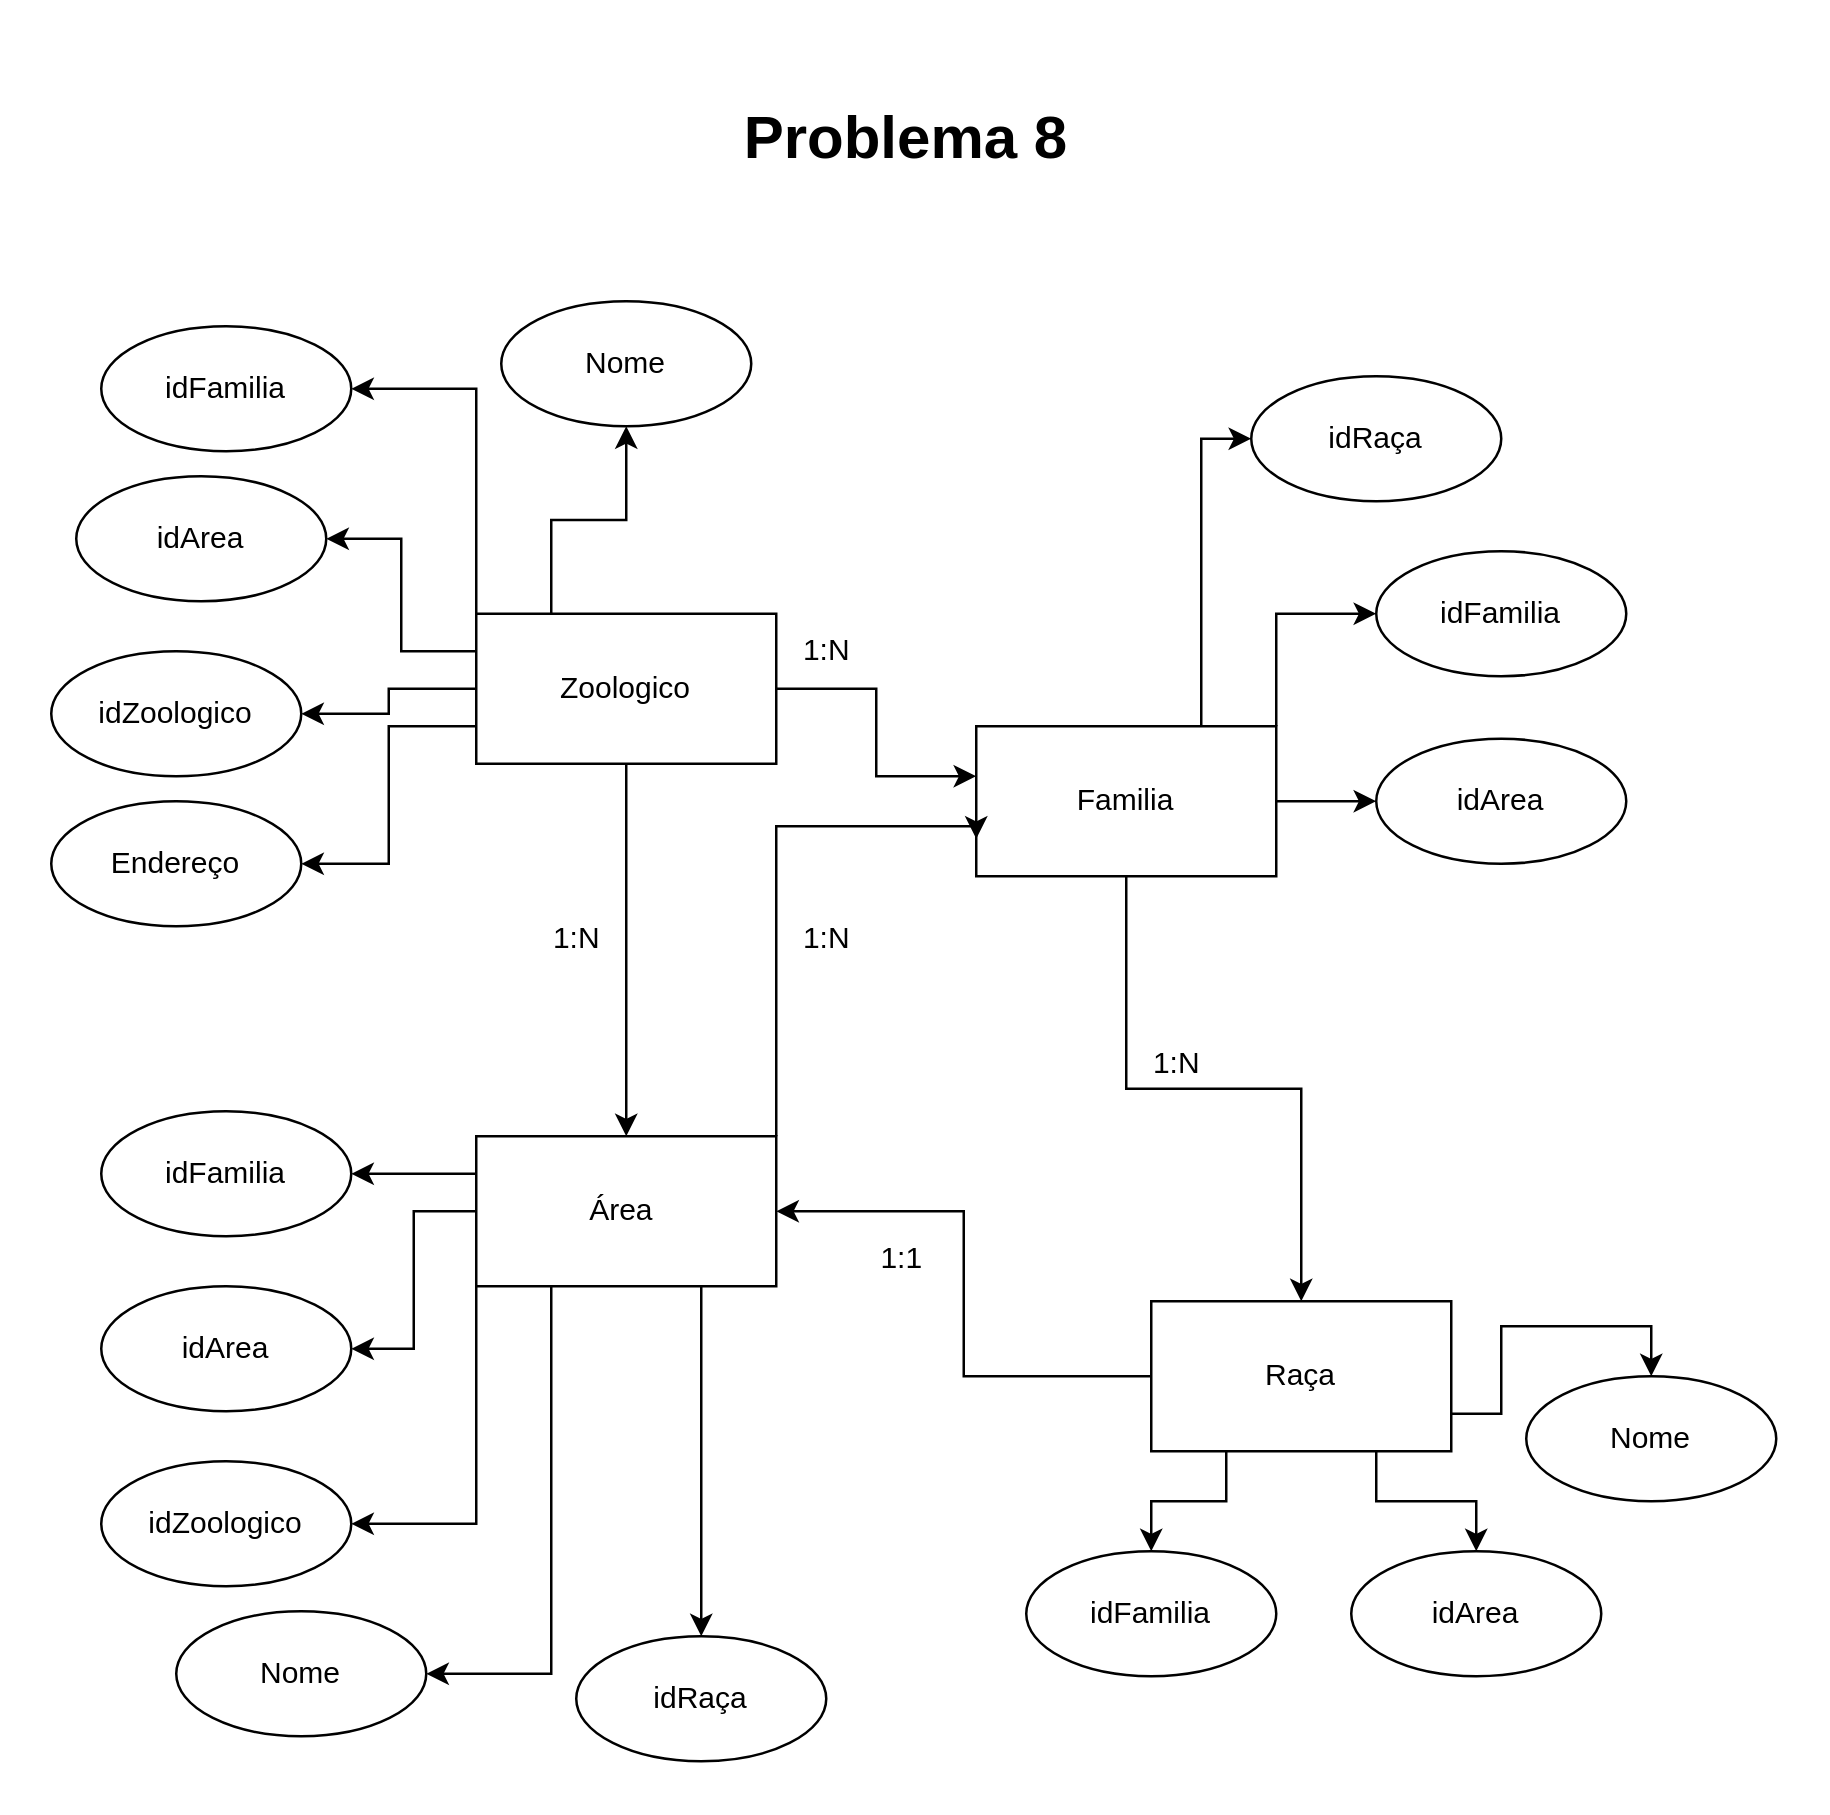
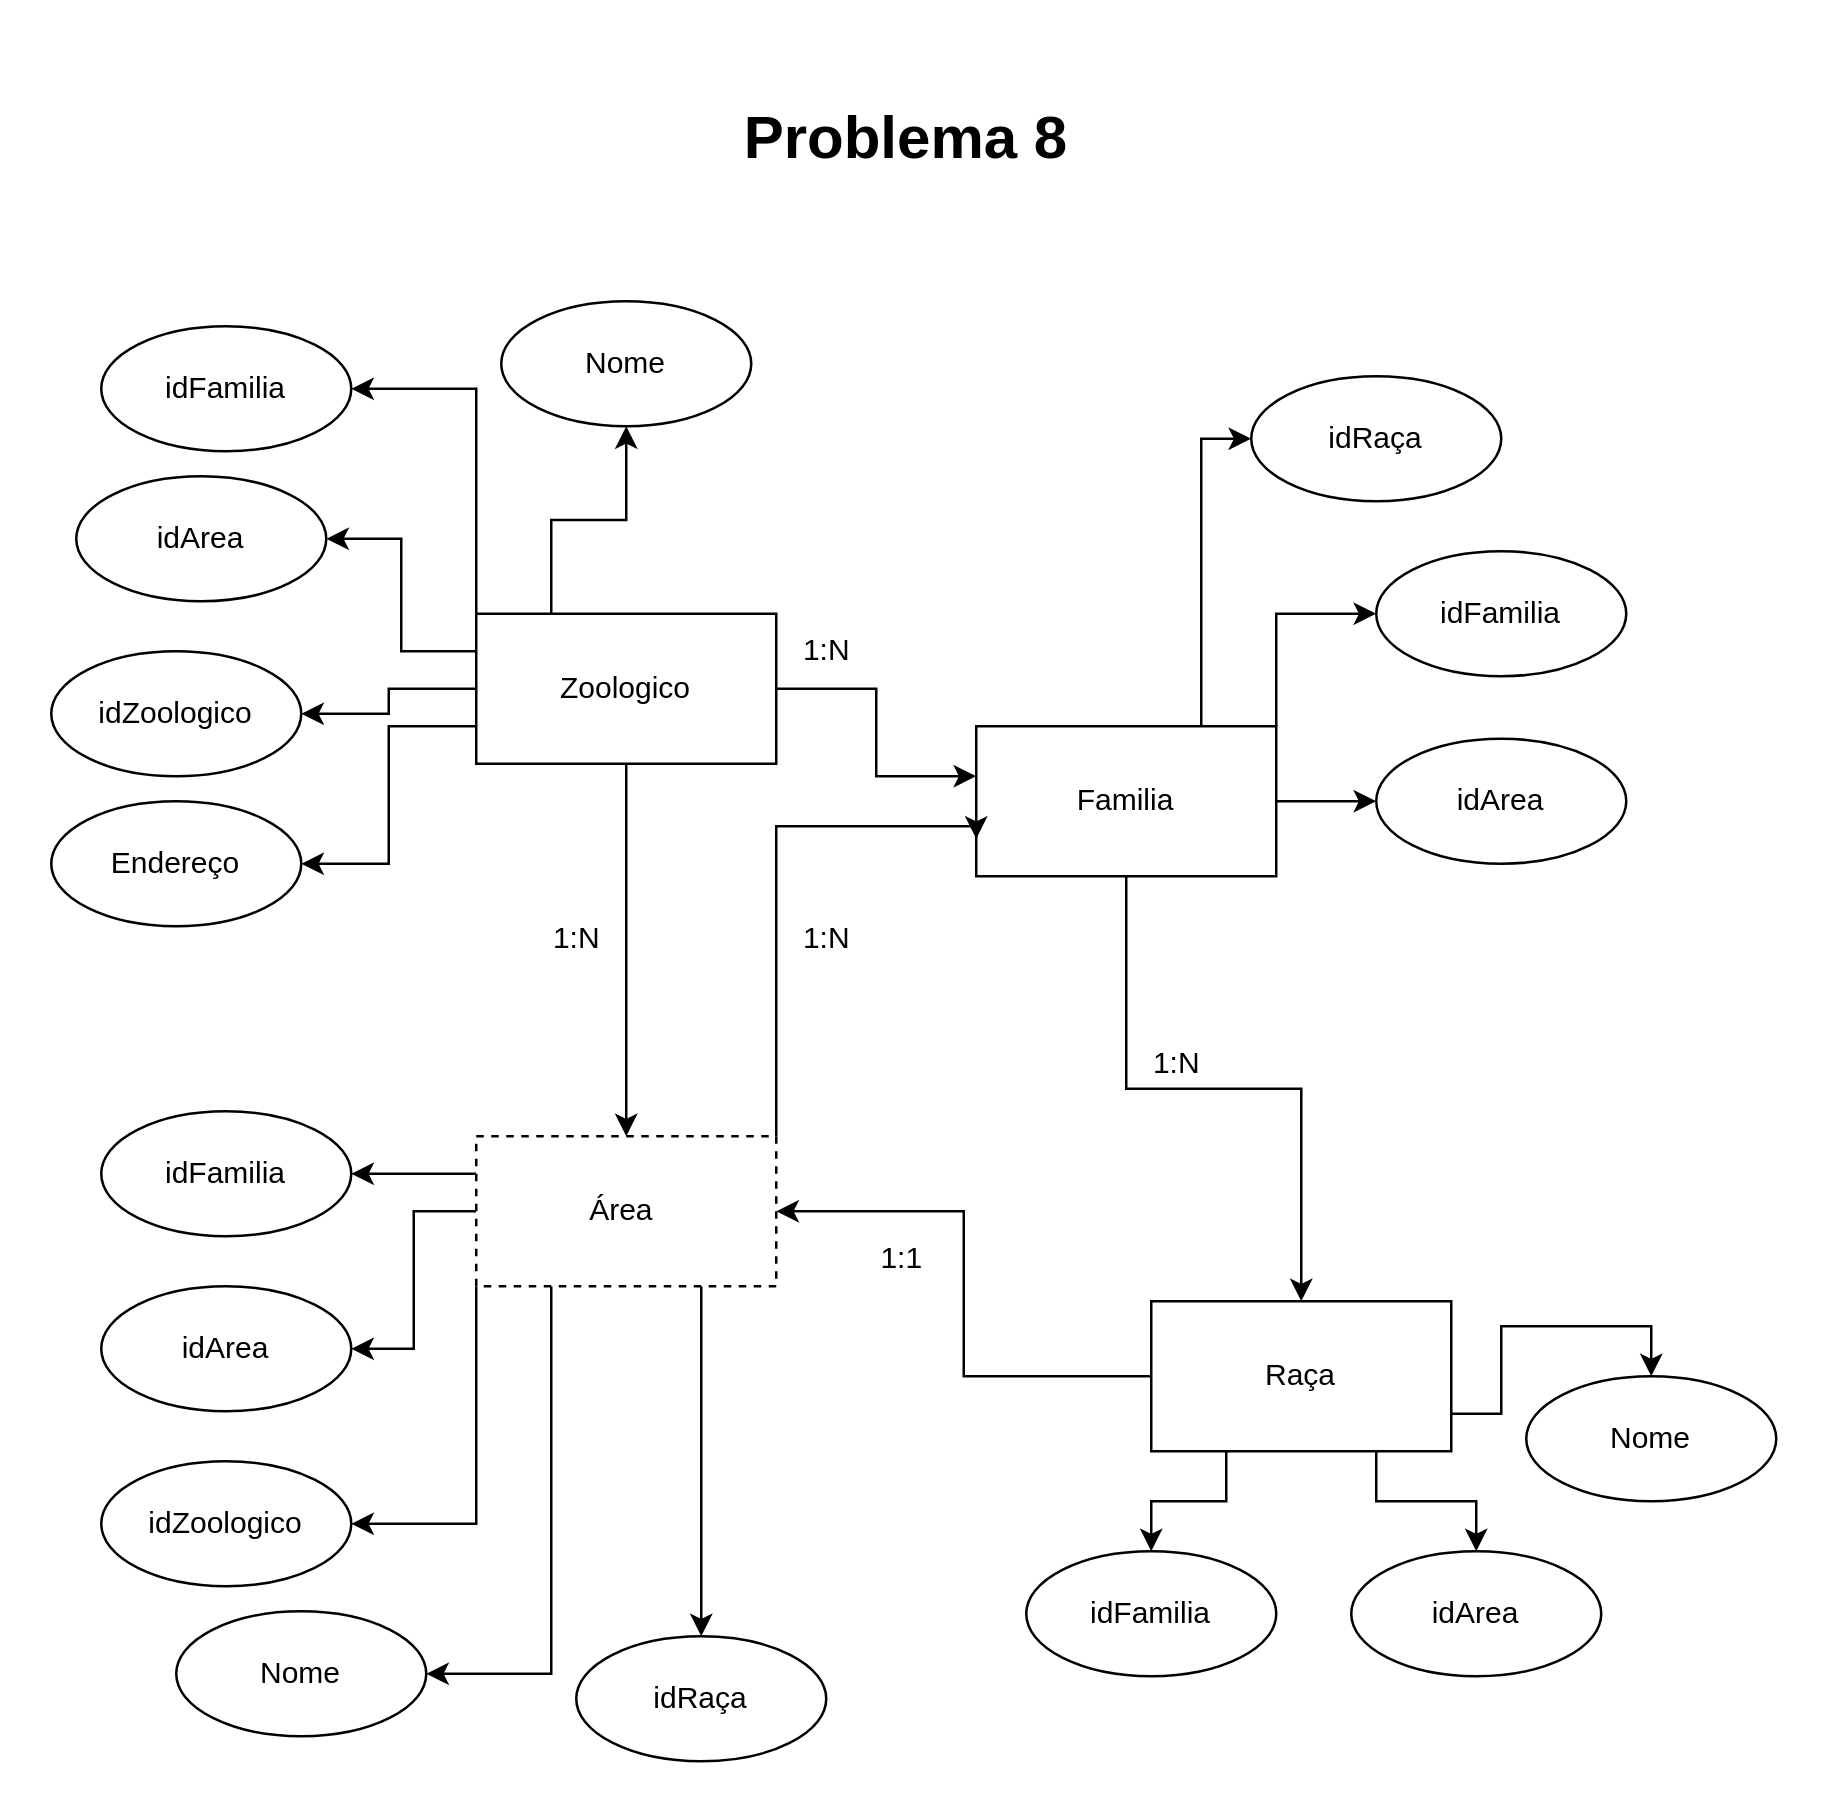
node "Área": style solid -> dashed
